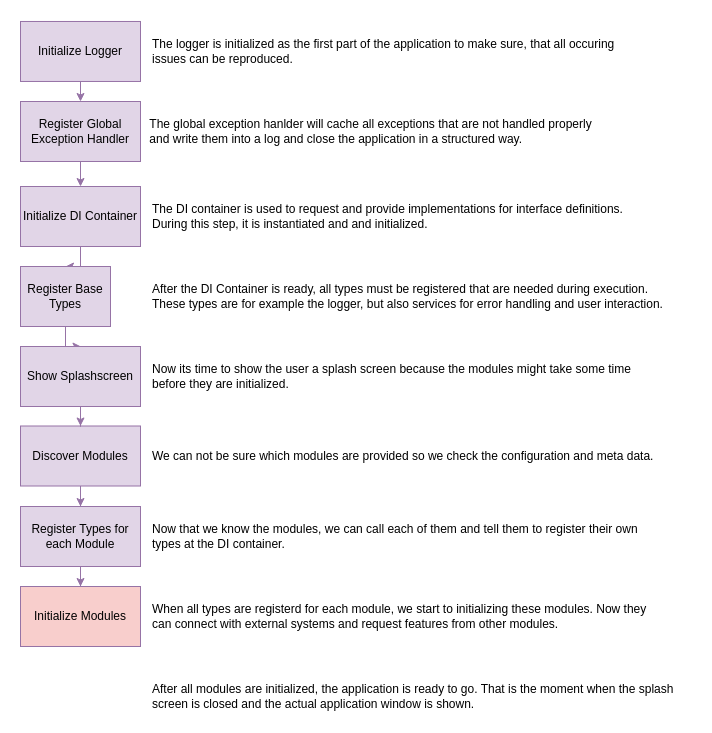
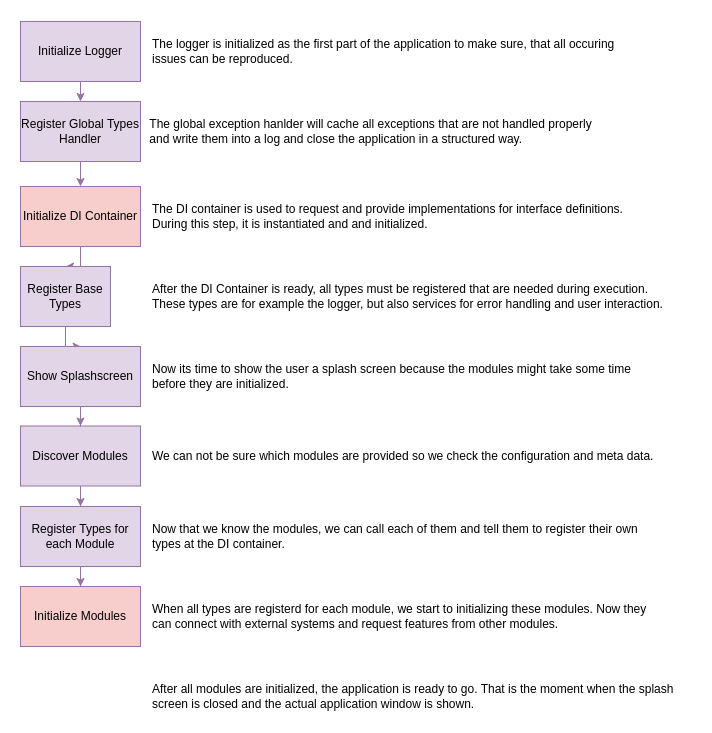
node "Register Global Exception Handler": label "Register Global Exception Handler" -> "Register Global Types Handler"
node "Initialize DI Container": fillcolor #e1d5e7 -> #f8cecc
